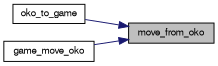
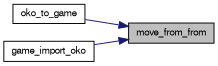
node "move_from_oko": label "move_from_oko" -> "move_from_from"
node "game_move_oko": label "game_move_oko" -> "game_import_oko"
